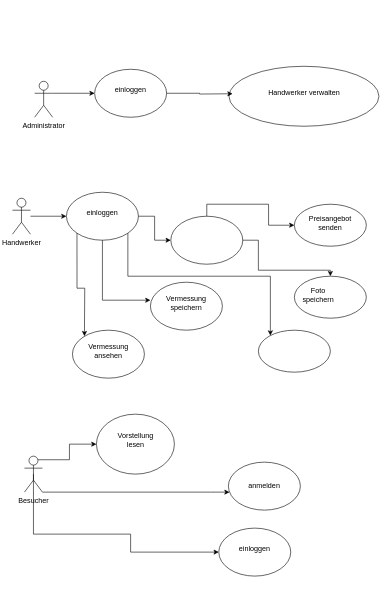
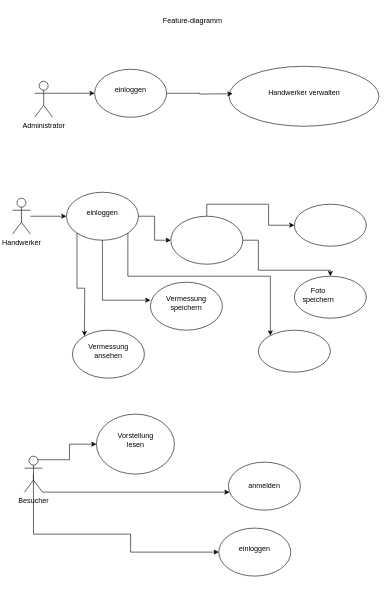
node "Feature-diagramm": added
node "Preisangebot senden": removed
